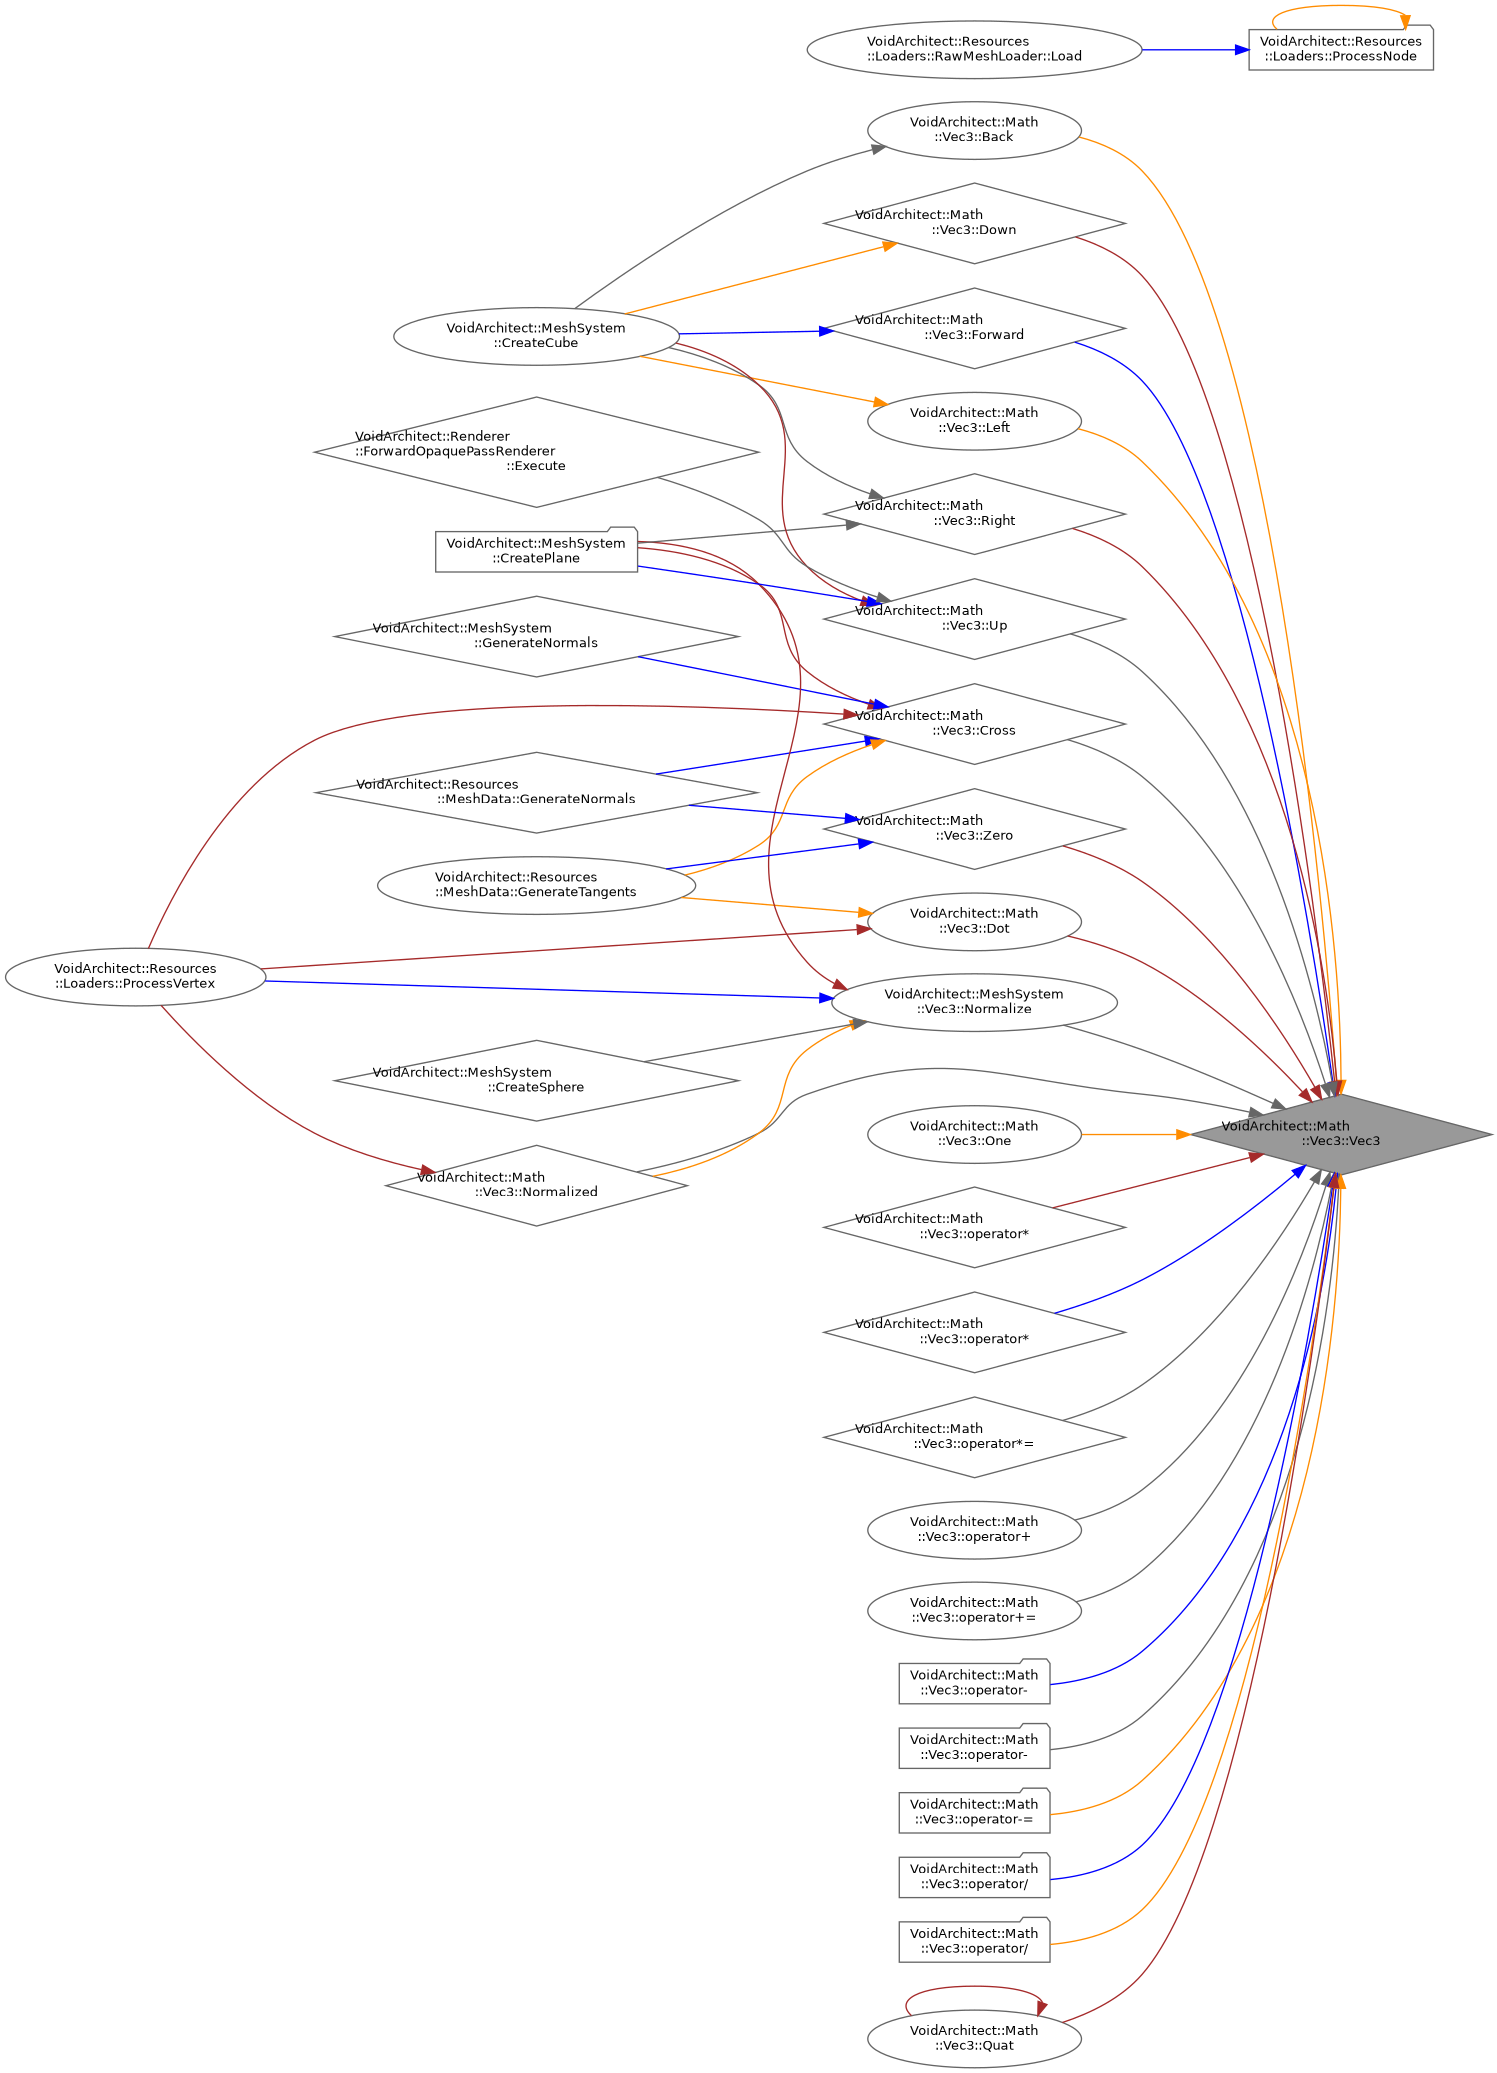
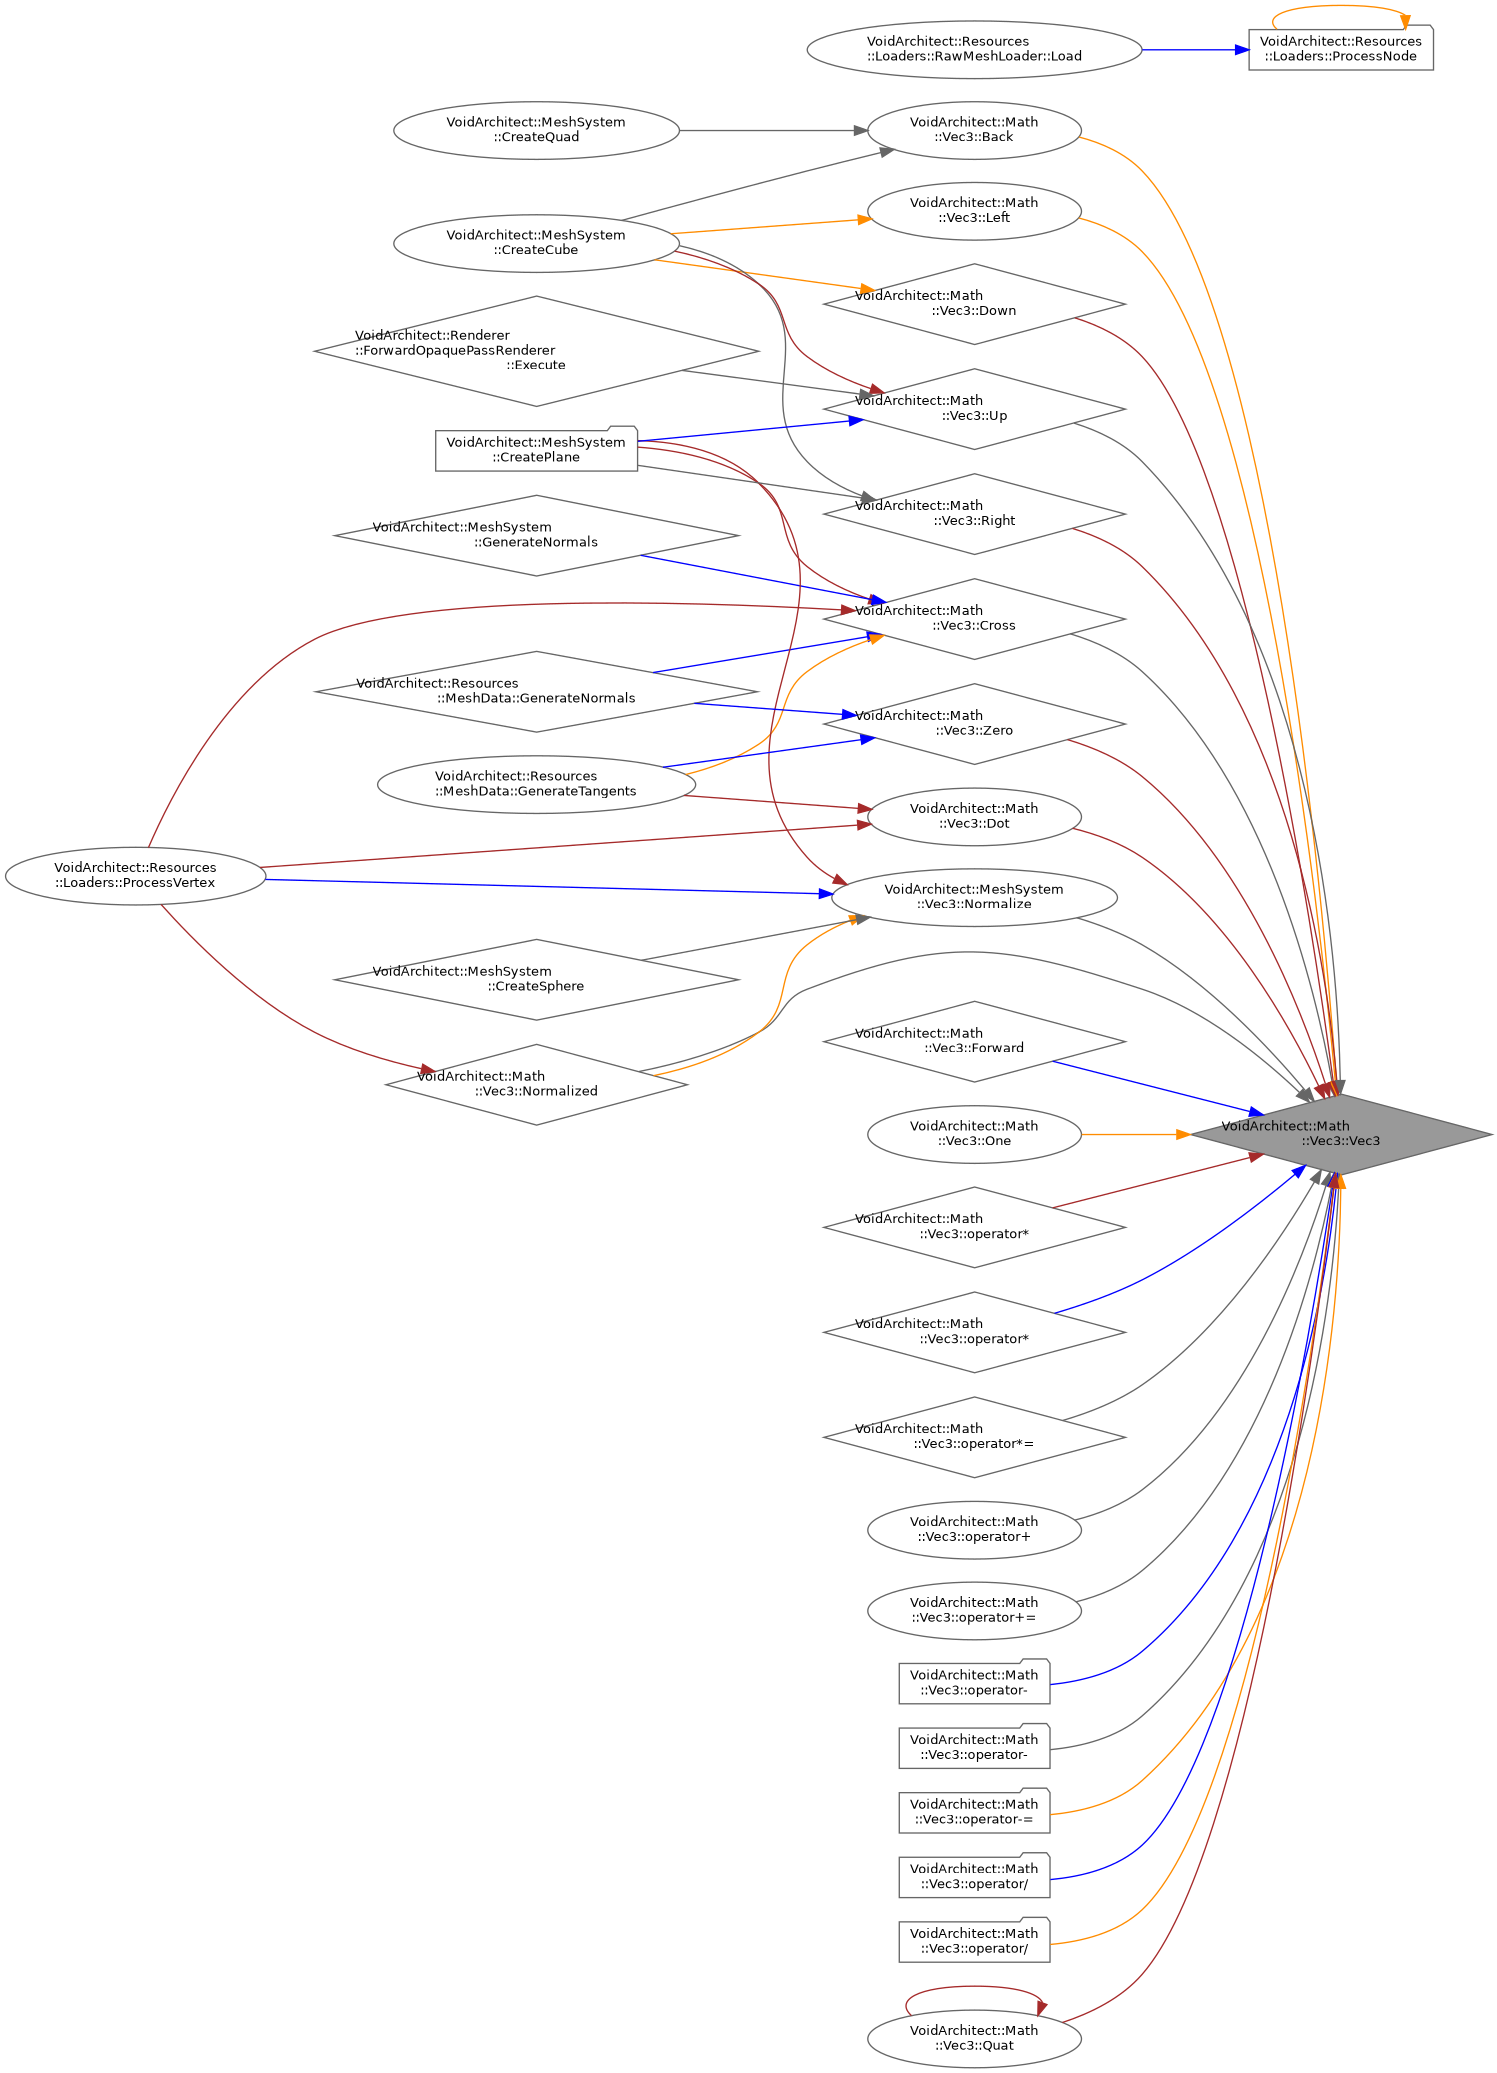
node "VoidArchitect::MeshSystem ::CreateQuad": added
edge "VoidArchitect::MeshSystem ::CreateCube" -> "VoidArchitect::Math ::Vec3::Forward": removed
edge "VoidArchitect::Resources ::MeshData::GenerateTangents" -> "VoidArchitect::Math ::Vec3::Dot": color darkorange -> brown
